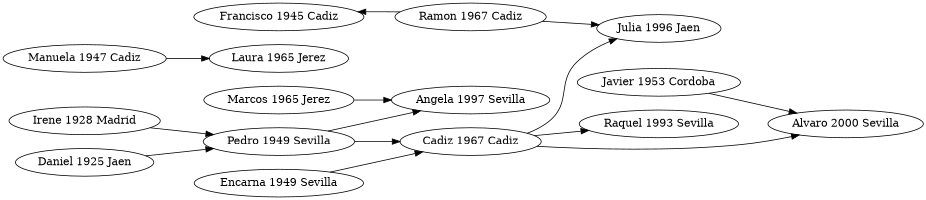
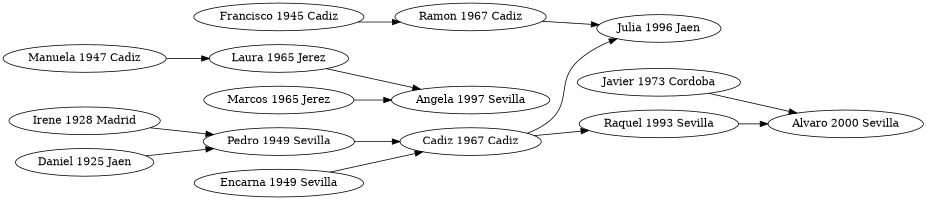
edge "Ramon 1967 Cadiz" -> "Francisco 1945 Cadiz": reversed
node "Javier 1953 Cordoba": label "Javier 1953 Cordoba" -> "Javier 1973 Cordoba"
edge "Pedro 1949 Sevilla" -> "Angela 1997 Sevilla": now "Laura 1965 Jerez" -> "Angela 1997 Sevilla"
edge "Cadiz 1967 Cadiz" -> "Alvaro 2000 Sevilla": now "Raquel 1993 Sevilla" -> "Alvaro 2000 Sevilla"
